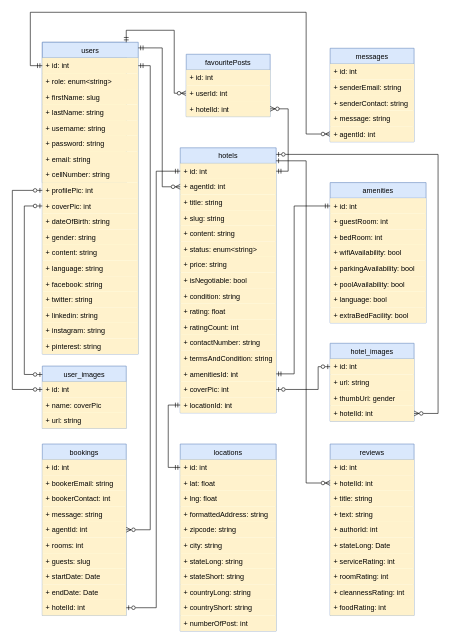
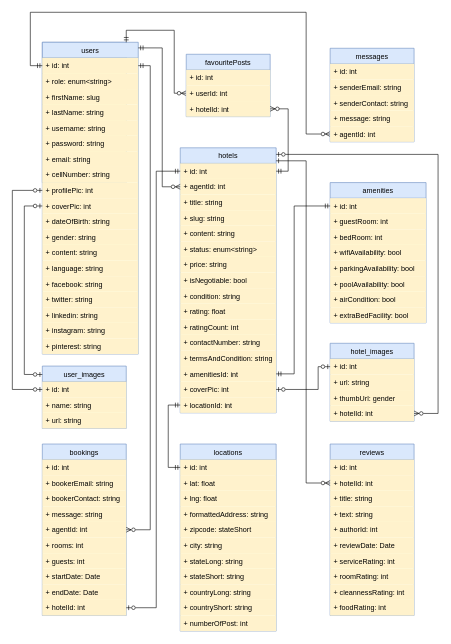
node "+ language: bool": label "+ language: bool" -> "+ airCondition: bool"
node "+ name: coverPic": label "+ name: coverPic" -> "+ name: string"
node "+ bookerContact: int": label "+ bookerContact: int" -> "+ bookerContact: string"
node "+ zipcode: string": label "+ zipcode: string" -> "+ zipcode: stateShort"
node "+ stateLong: Date": label "+ stateLong: Date" -> "+ reviewDate: Date"
node "+ guests: slug": label "+ guests: slug" -> "+ guests: int"
